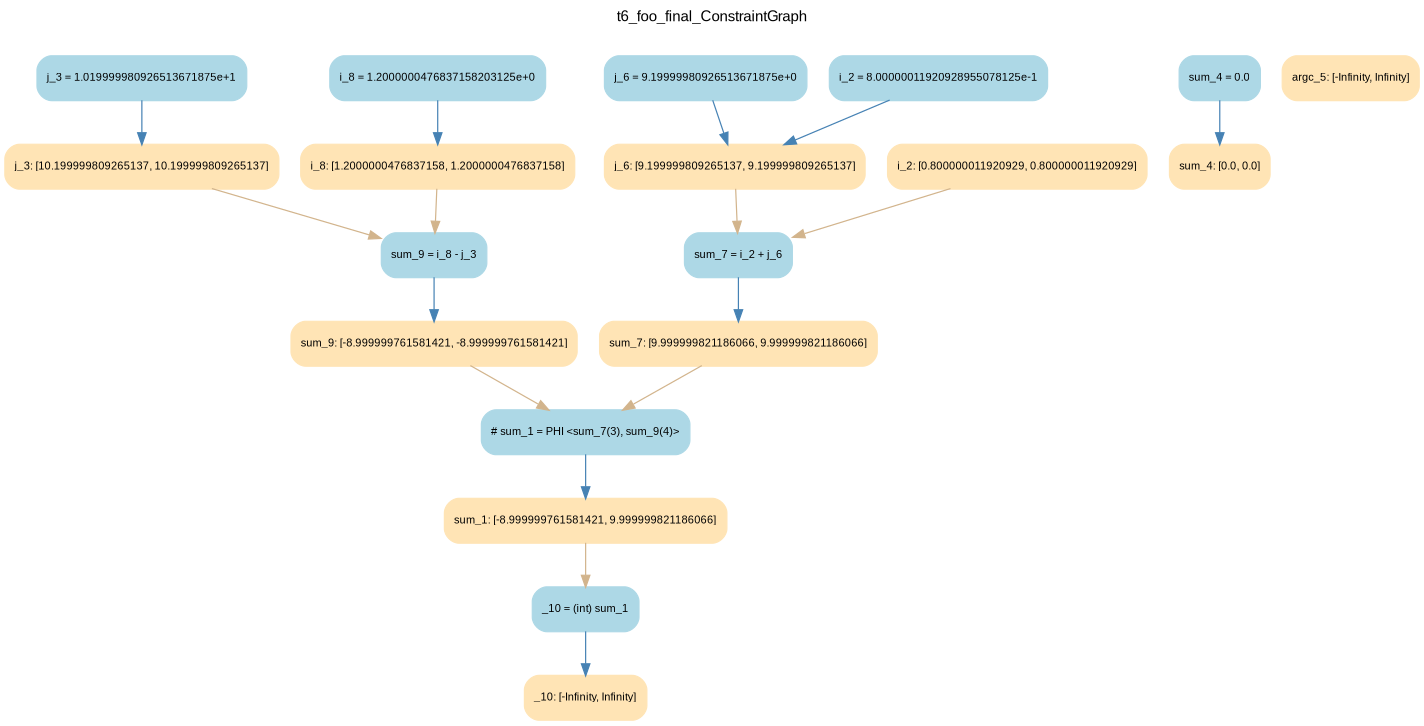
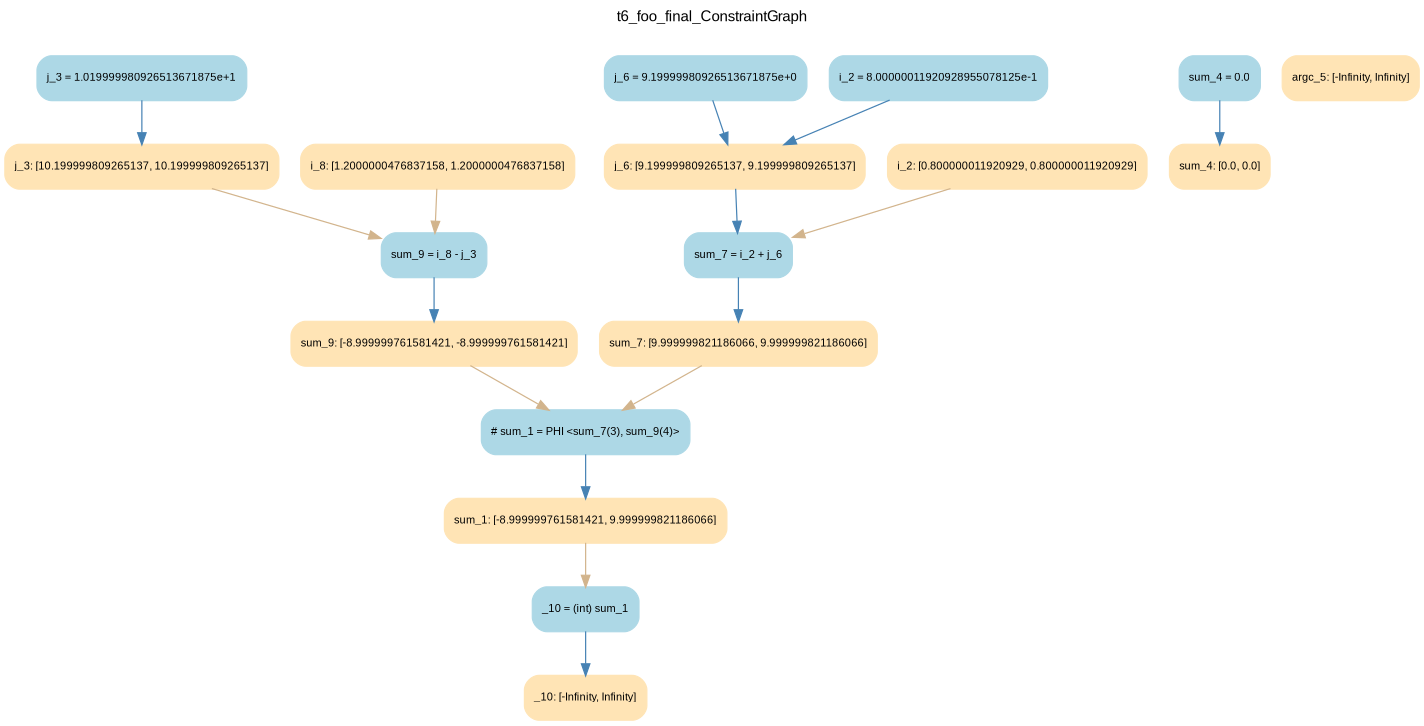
node "i_8 = 1.2000000476837158203125e+0": removed
edge "j_6: [9.199999809265137, 9.199999809265137]" -> "sum_7 = i_2 + j_6": color tan -> steelblue
